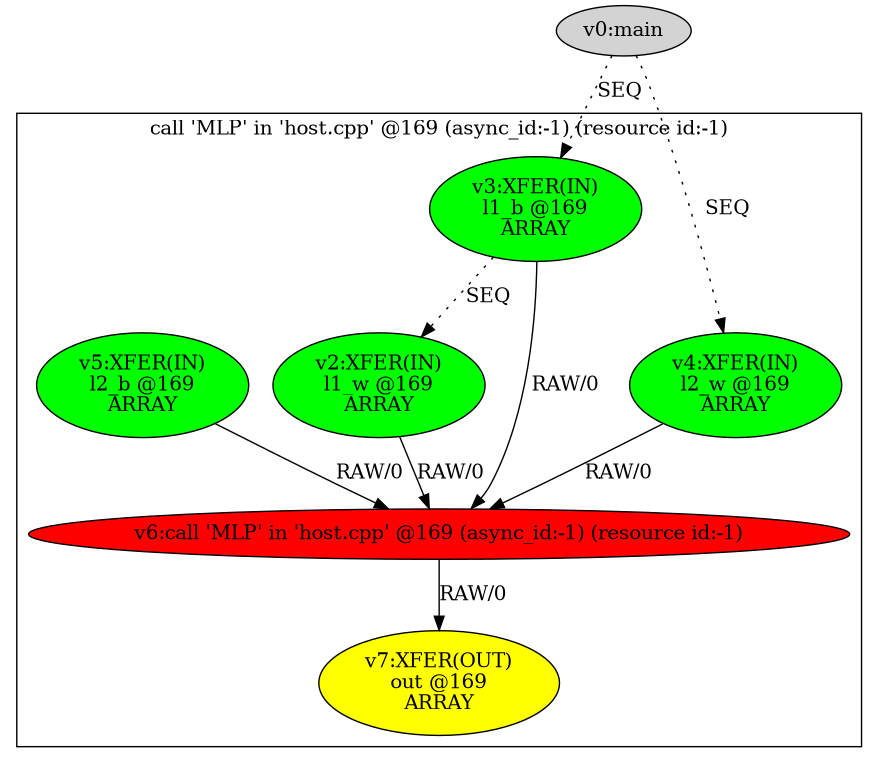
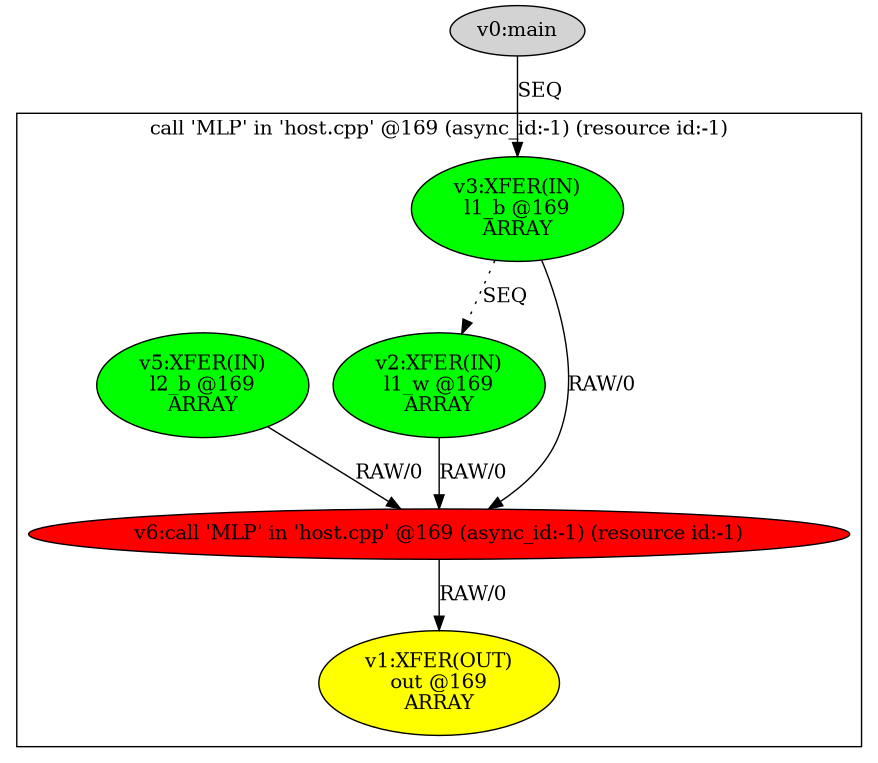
edge "v0:main" -> "v3:XFER(IN) l1_b @169 ARRAY": style dotted -> solid
node "v4:XFER(IN) l2_w @169 ARRAY": removed
node "v7:XFER(OUT) out @169 ARRAY": label "v7:XFER(OUT) out @169 ARRAY" -> "v1:XFER(OUT) out @169 ARRAY"
